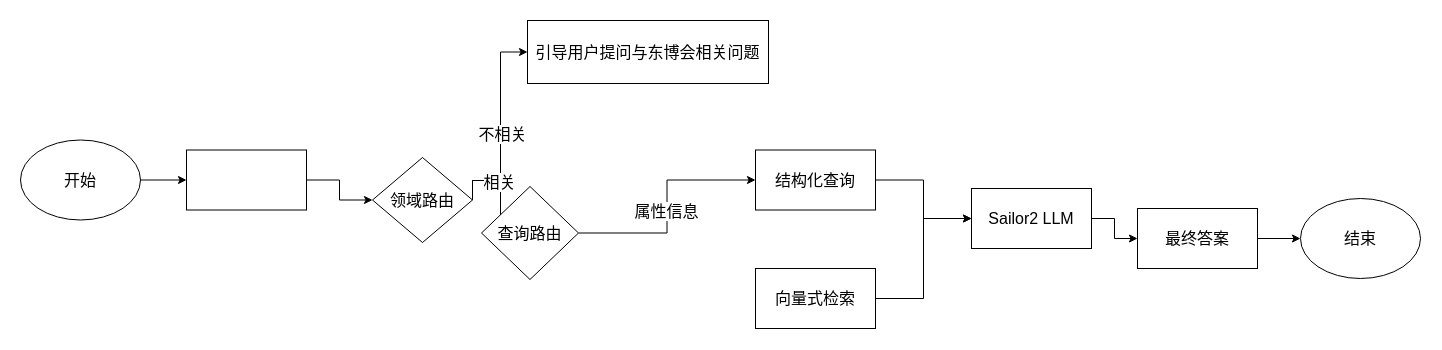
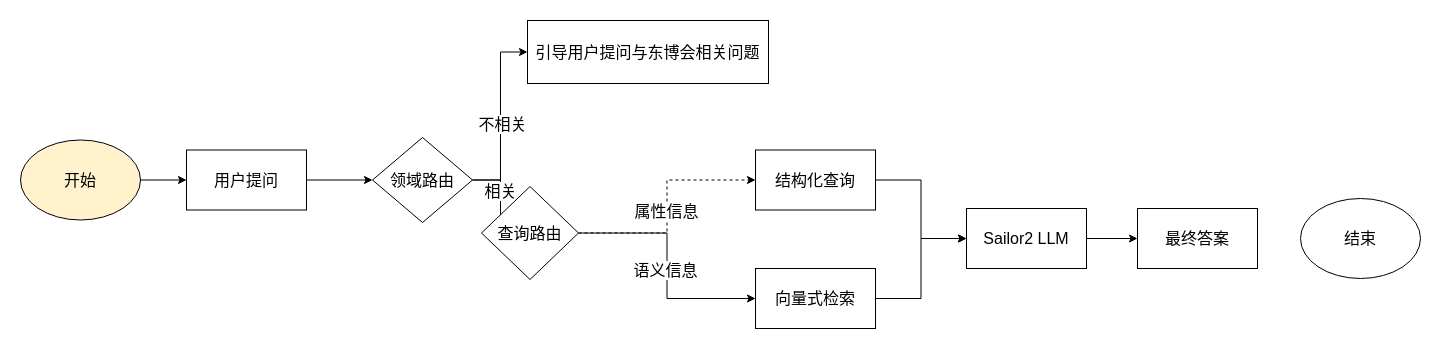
node "开始": fillcolor #ffffff -> #fff2cc
node "用户提问": added
edge "查询路由" -> "结构化查询": style solid -> dashed
node "领域路由": moved (423, 200) -> (423, 180)
node "Sailor2 LLM": moved (1032, 219) -> (1027, 239)
edge "最终答案" -> "结束": removed
edge "查询路由" -> "向量式检索": added, label "语义信息"
